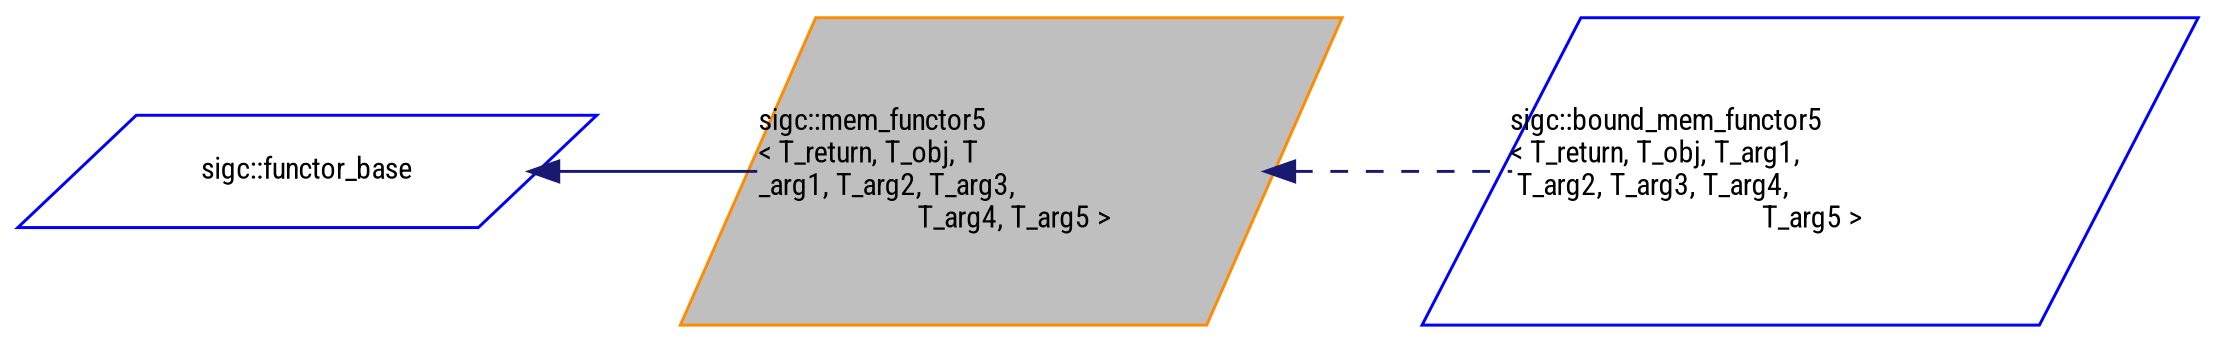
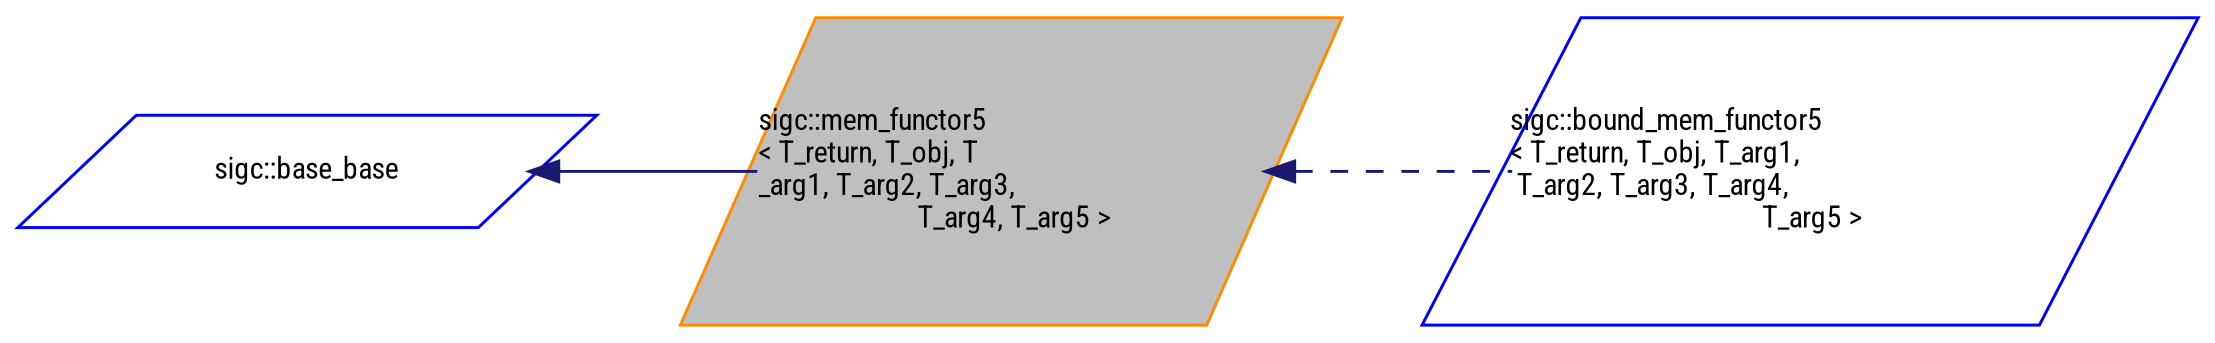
node "sigc::functor_base": label "sigc::functor_base" -> "sigc::base_base"
